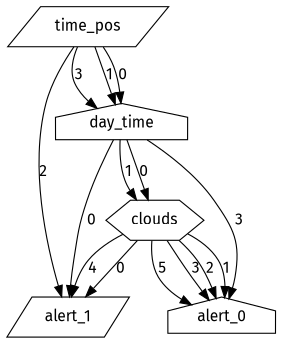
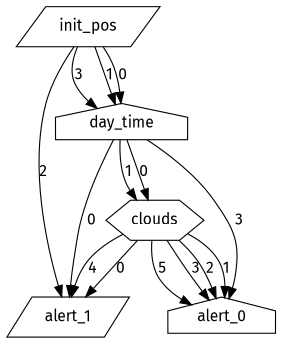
node "time_pos": label "time_pos" -> "init_pos"
